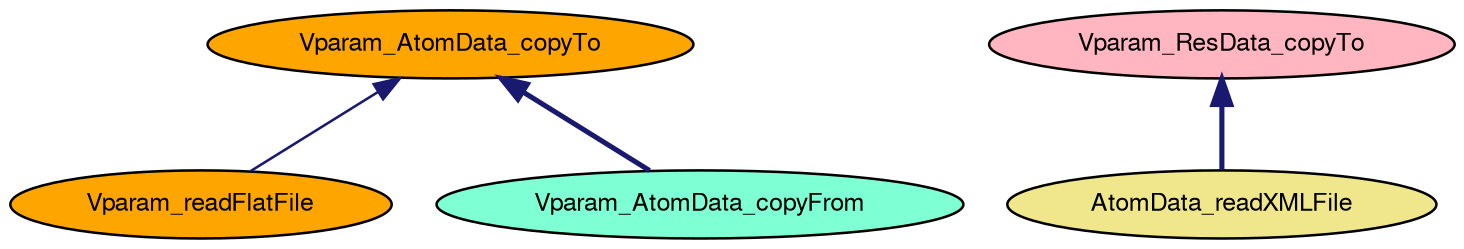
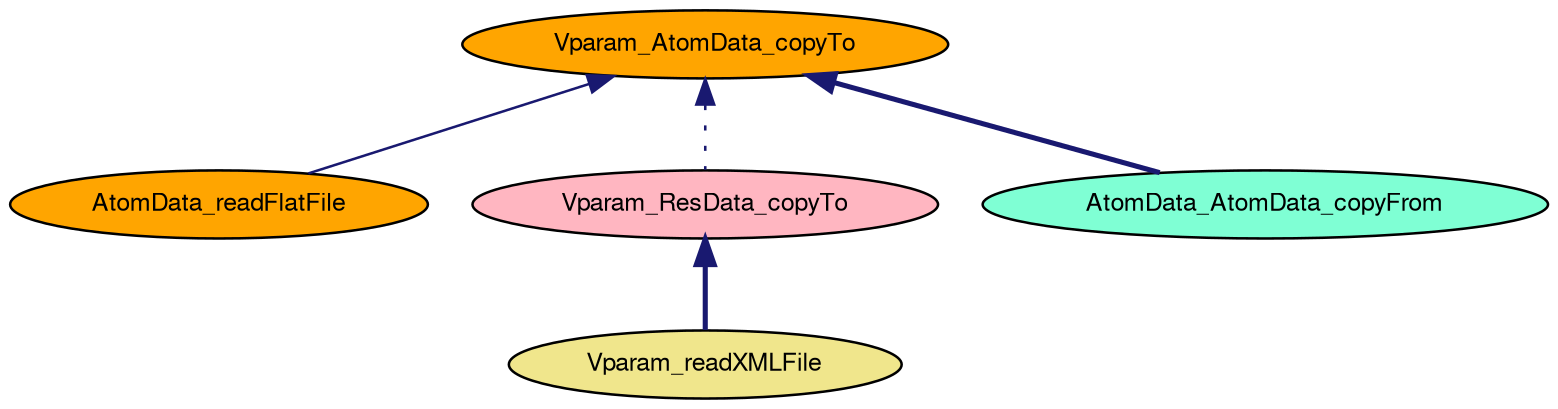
edge "Vparam_ResData_copyTo" -> "Vparam_AtomData_copyTo": added
node "Vparam_readFlatFile": label "Vparam_readFlatFile" -> "AtomData_readFlatFile"
node "Vparam_AtomData_copyFrom": label "Vparam_AtomData_copyFrom" -> "AtomData_AtomData_copyFrom"
node "AtomData_readXMLFile": label "AtomData_readXMLFile" -> "Vparam_readXMLFile"
